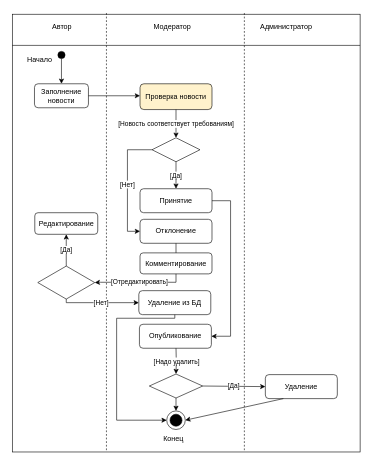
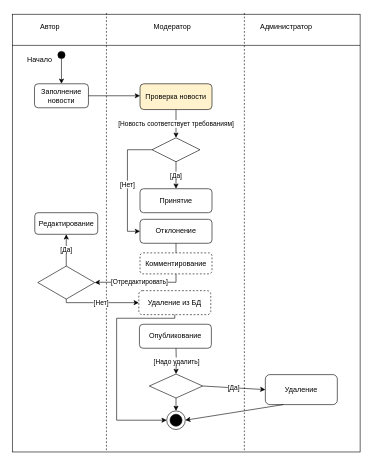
node "Автор": moved (62, 27) -> (50, 27)
node "Комментирование": style solid -> dashed
edge "Принятие" -> "Опубликование": removed
node "Удаление из БД": style solid -> dashed
node "Удаление": size 72x24 -> 72x30
node "Конец": removed
